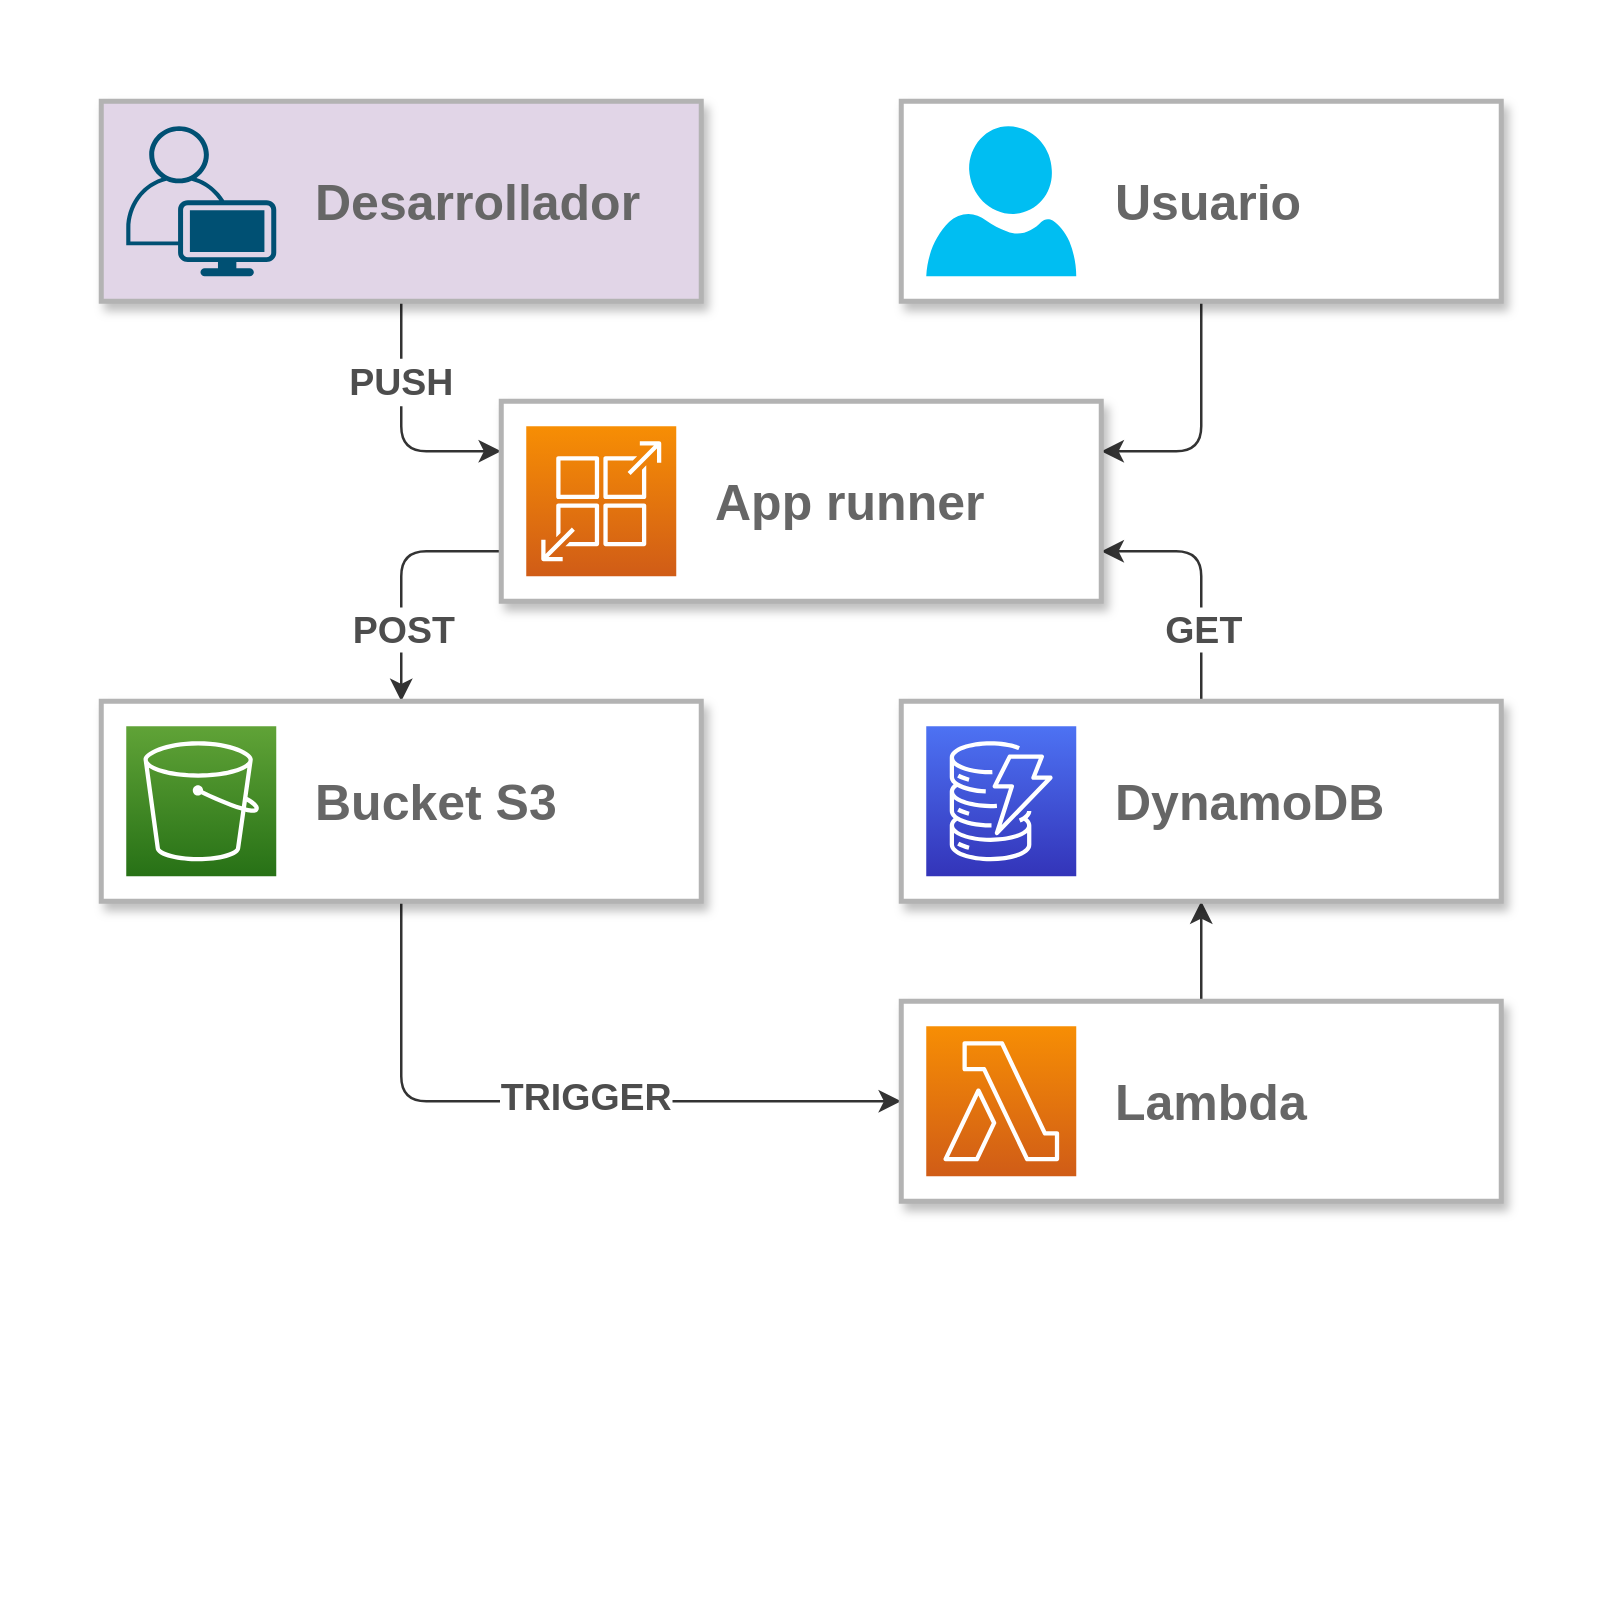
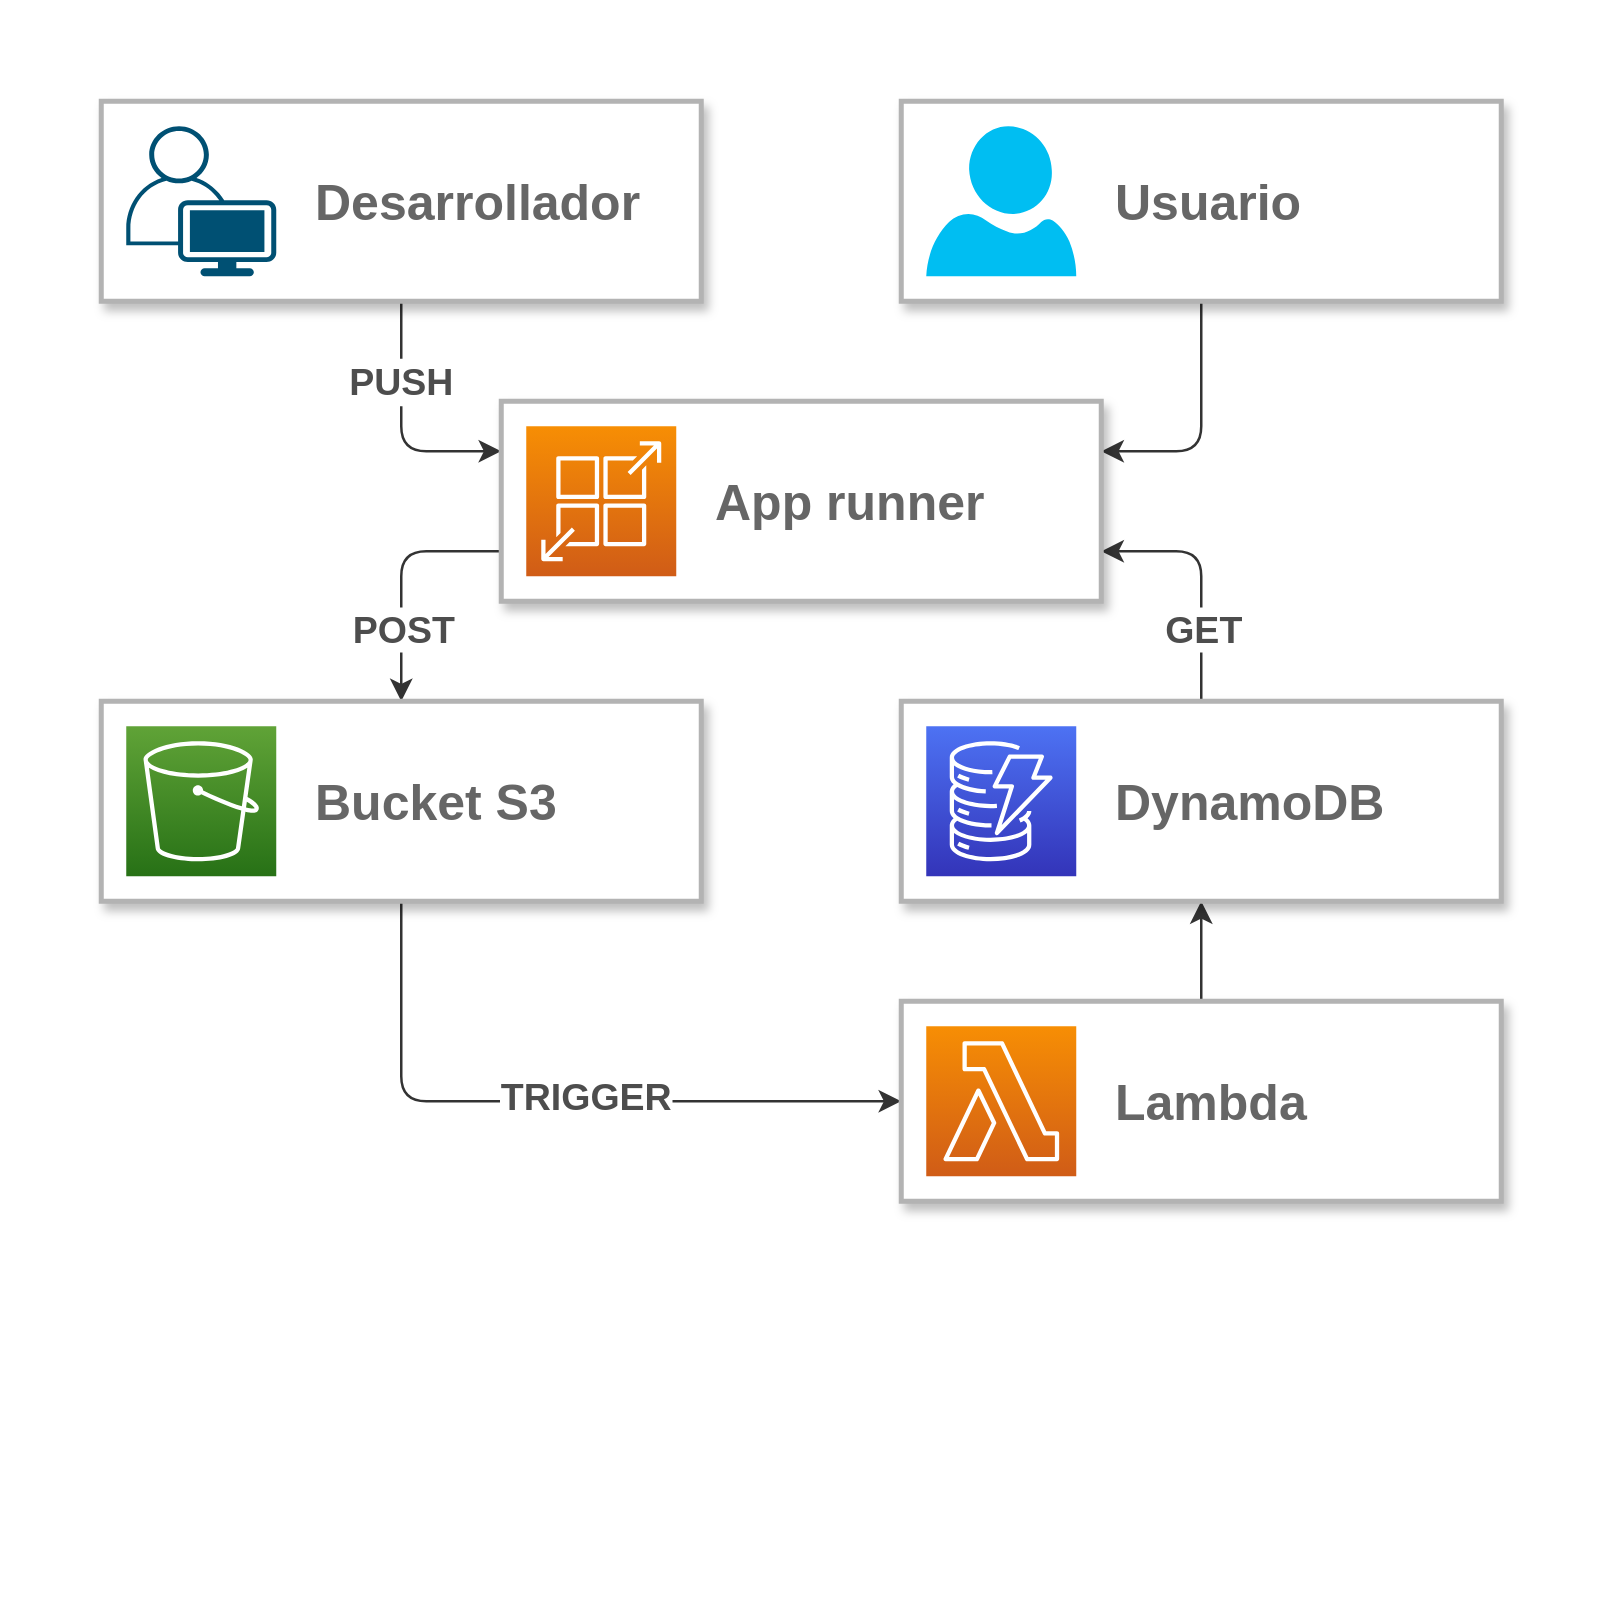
node "Desarrollador": fillcolor #e1d5e7 -> #ffffff
